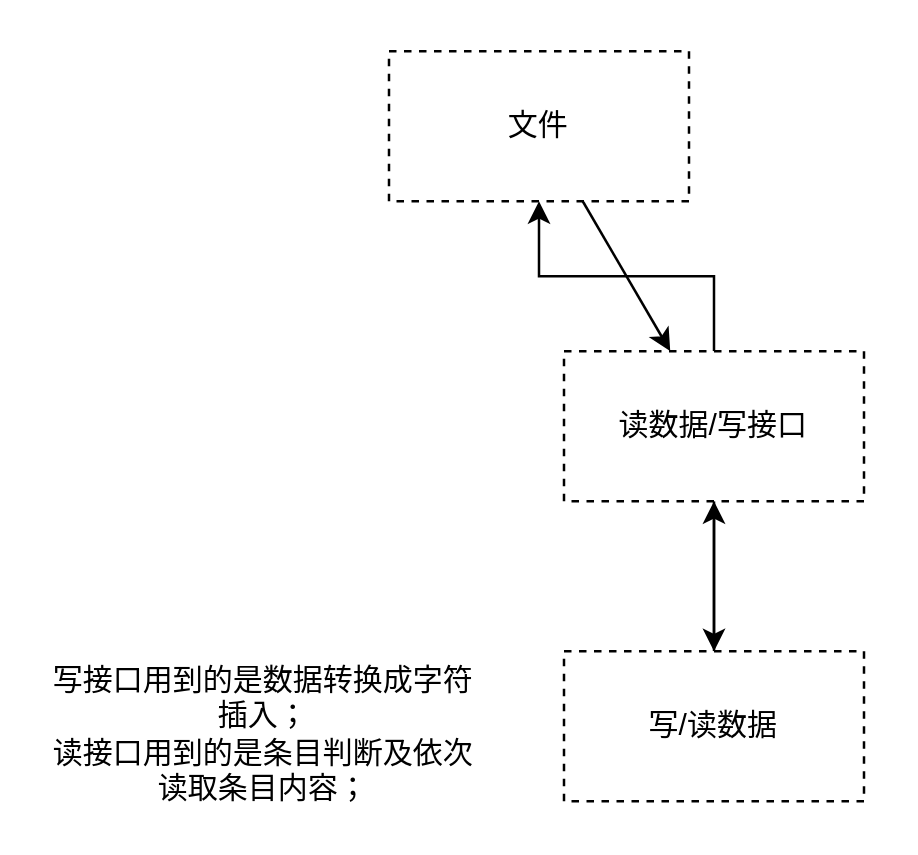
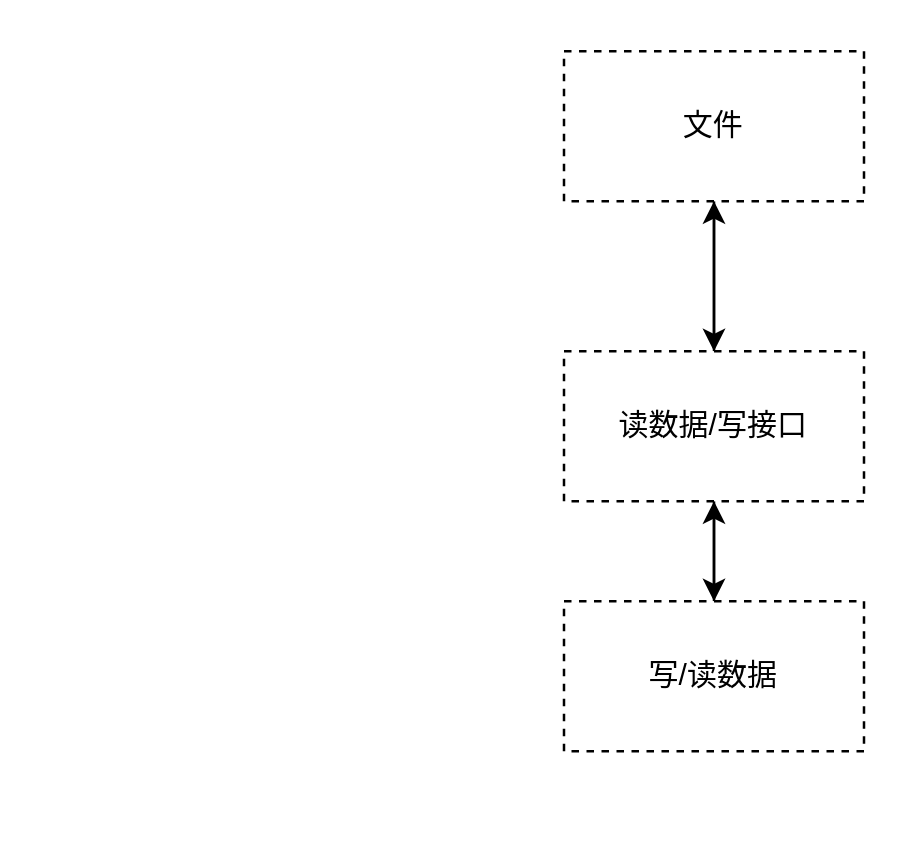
node "文件": moved (539, 126) -> (714, 126)
node "写/读数据": moved (714, 726) -> (714, 676)
node "写接口用到的是数据转换成字符插入； 读接口用到的是条目判断及依次读取条目内容；": removed
